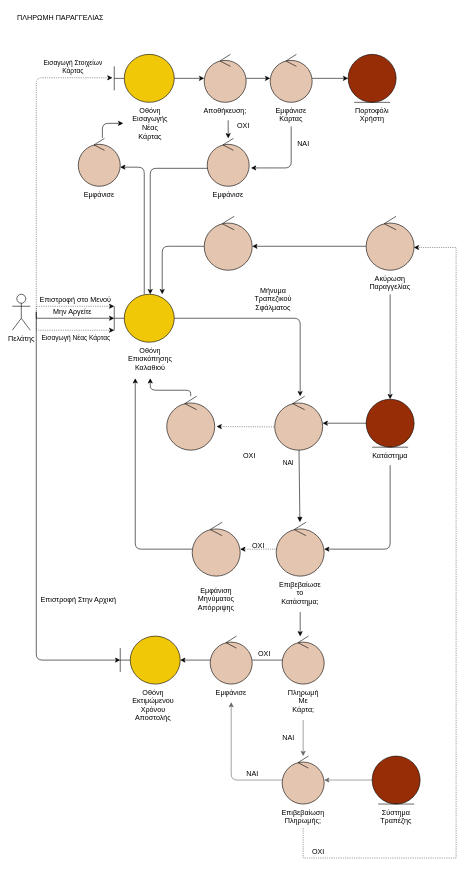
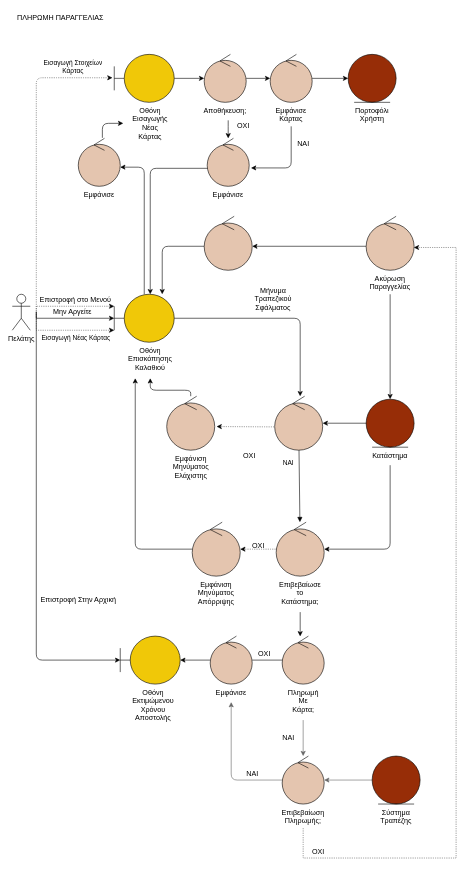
node "ΕμφάνισηΜηνύματοςΕλάχιστης": added
node "ΕμφάνισηΜηνύματοςΑπόρριψης": moved (216, 600) -> (216, 594)
